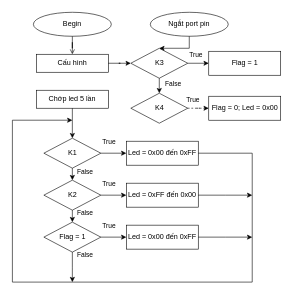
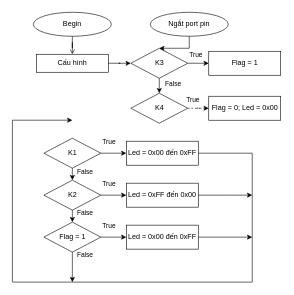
node "Chớp led 5 lần": removed
edge "Chớp led 5 lần" -> "K1": removed
